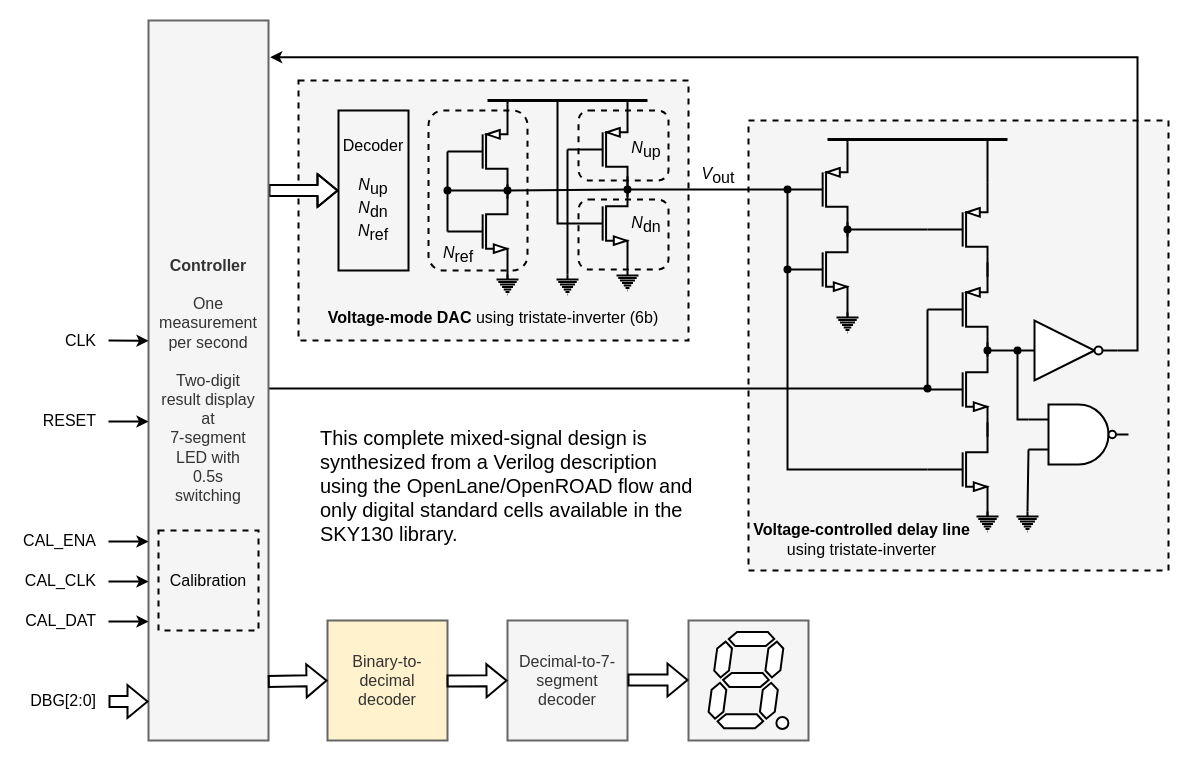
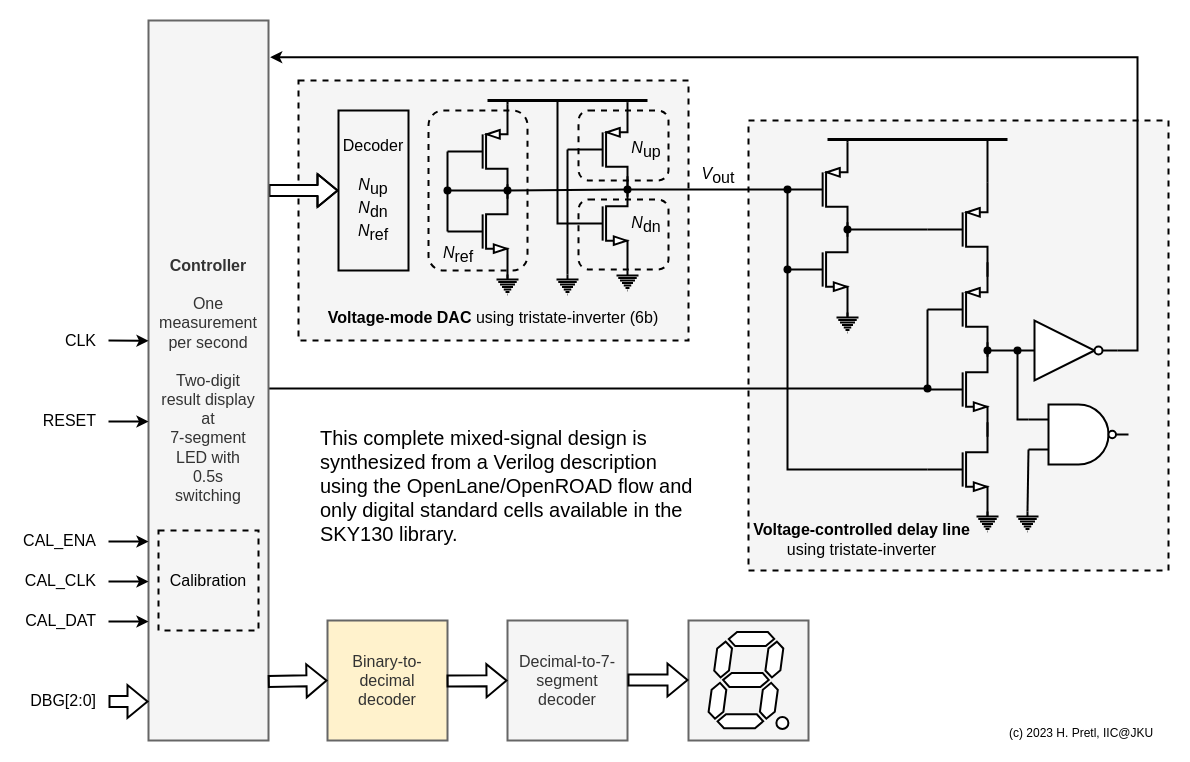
node "(c) 2023 H. Pretl, IIC@JKU": added
